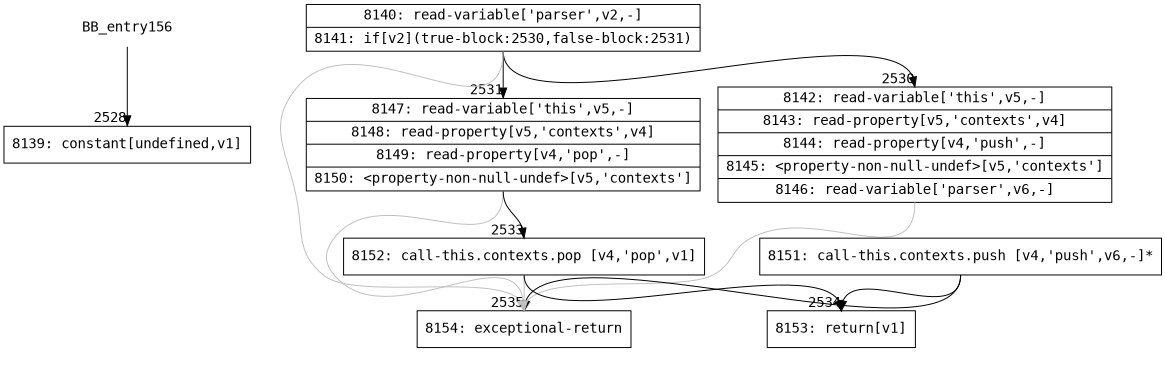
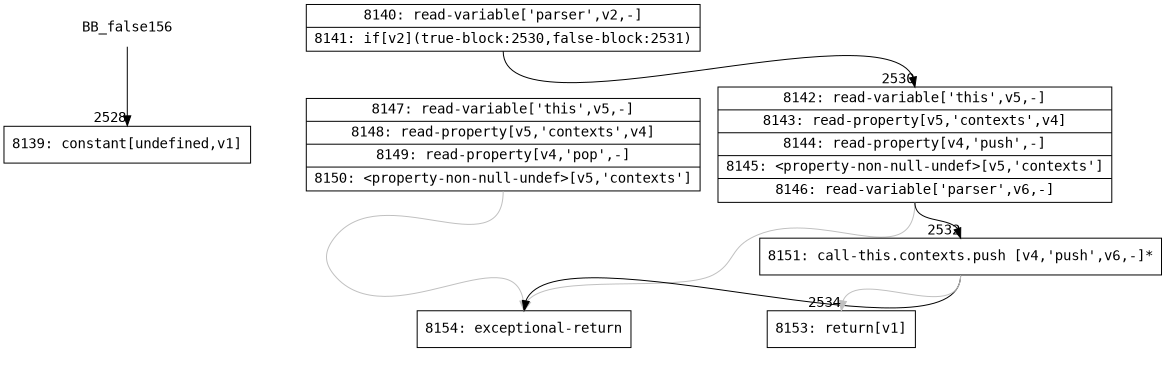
node "BB_entry156": label "BB_entry156" -> "BB_false156"
edge "8140: read-variable['parser',v2,-]" -> "8147: read-variable['this',v5,-]": removed
edge "8140: read-variable['parser',v2,-]" -> "8154: exceptional-return": removed
edge "8142: read-variable['this',v5,-]" -> "8151: call-this.contexts.push [v4,'push',v6,-]*": added
node "8152: call-this.contexts.pop [v4,'pop',v1]": removed
edge "8151: call-this.contexts.push [v4,'push',v6,-]*" -> "8153: return[v1]": color black -> gray
